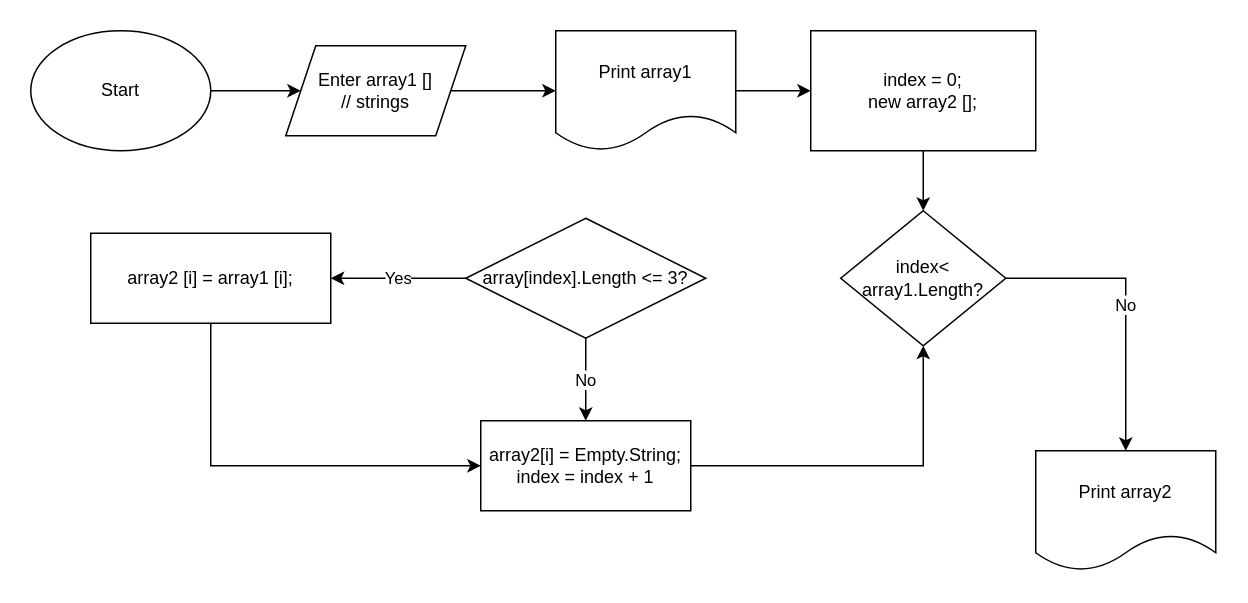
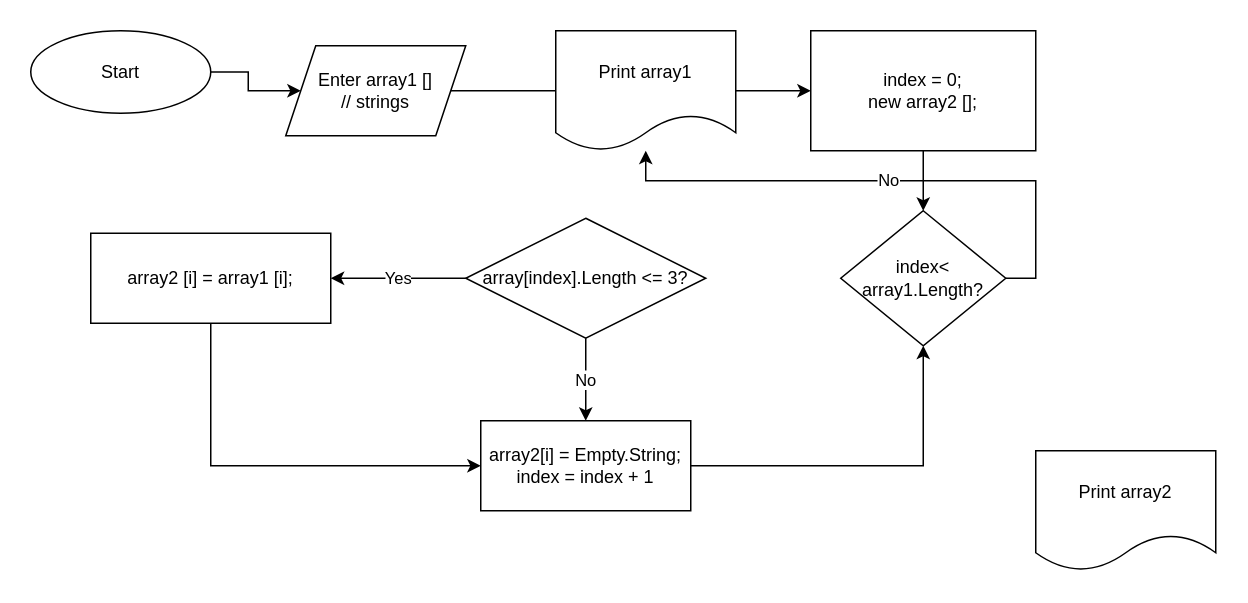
node "Start": size 180x120 -> 180x83
edge "Enter array1 [] // strings" -> "Print array1": arrowhead classic -> none
edge "index< array1.Length?" -> "Print array2": now "index< array1.Length?" -> "Print array1"
